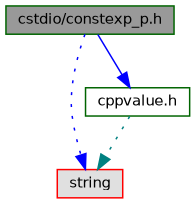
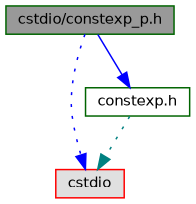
node "cppvalue.h": label "cppvalue.h" -> "constexp.h"
node "string": label "string" -> "cstdio"
